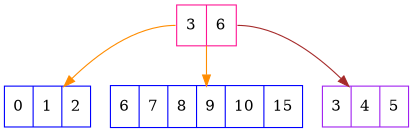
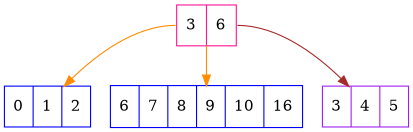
node "6": text "15" -> "16"
